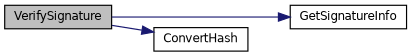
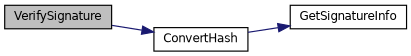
edge "VerifySignature" -> "GetSignatureInfo": now "ConvertHash" -> "GetSignatureInfo"
